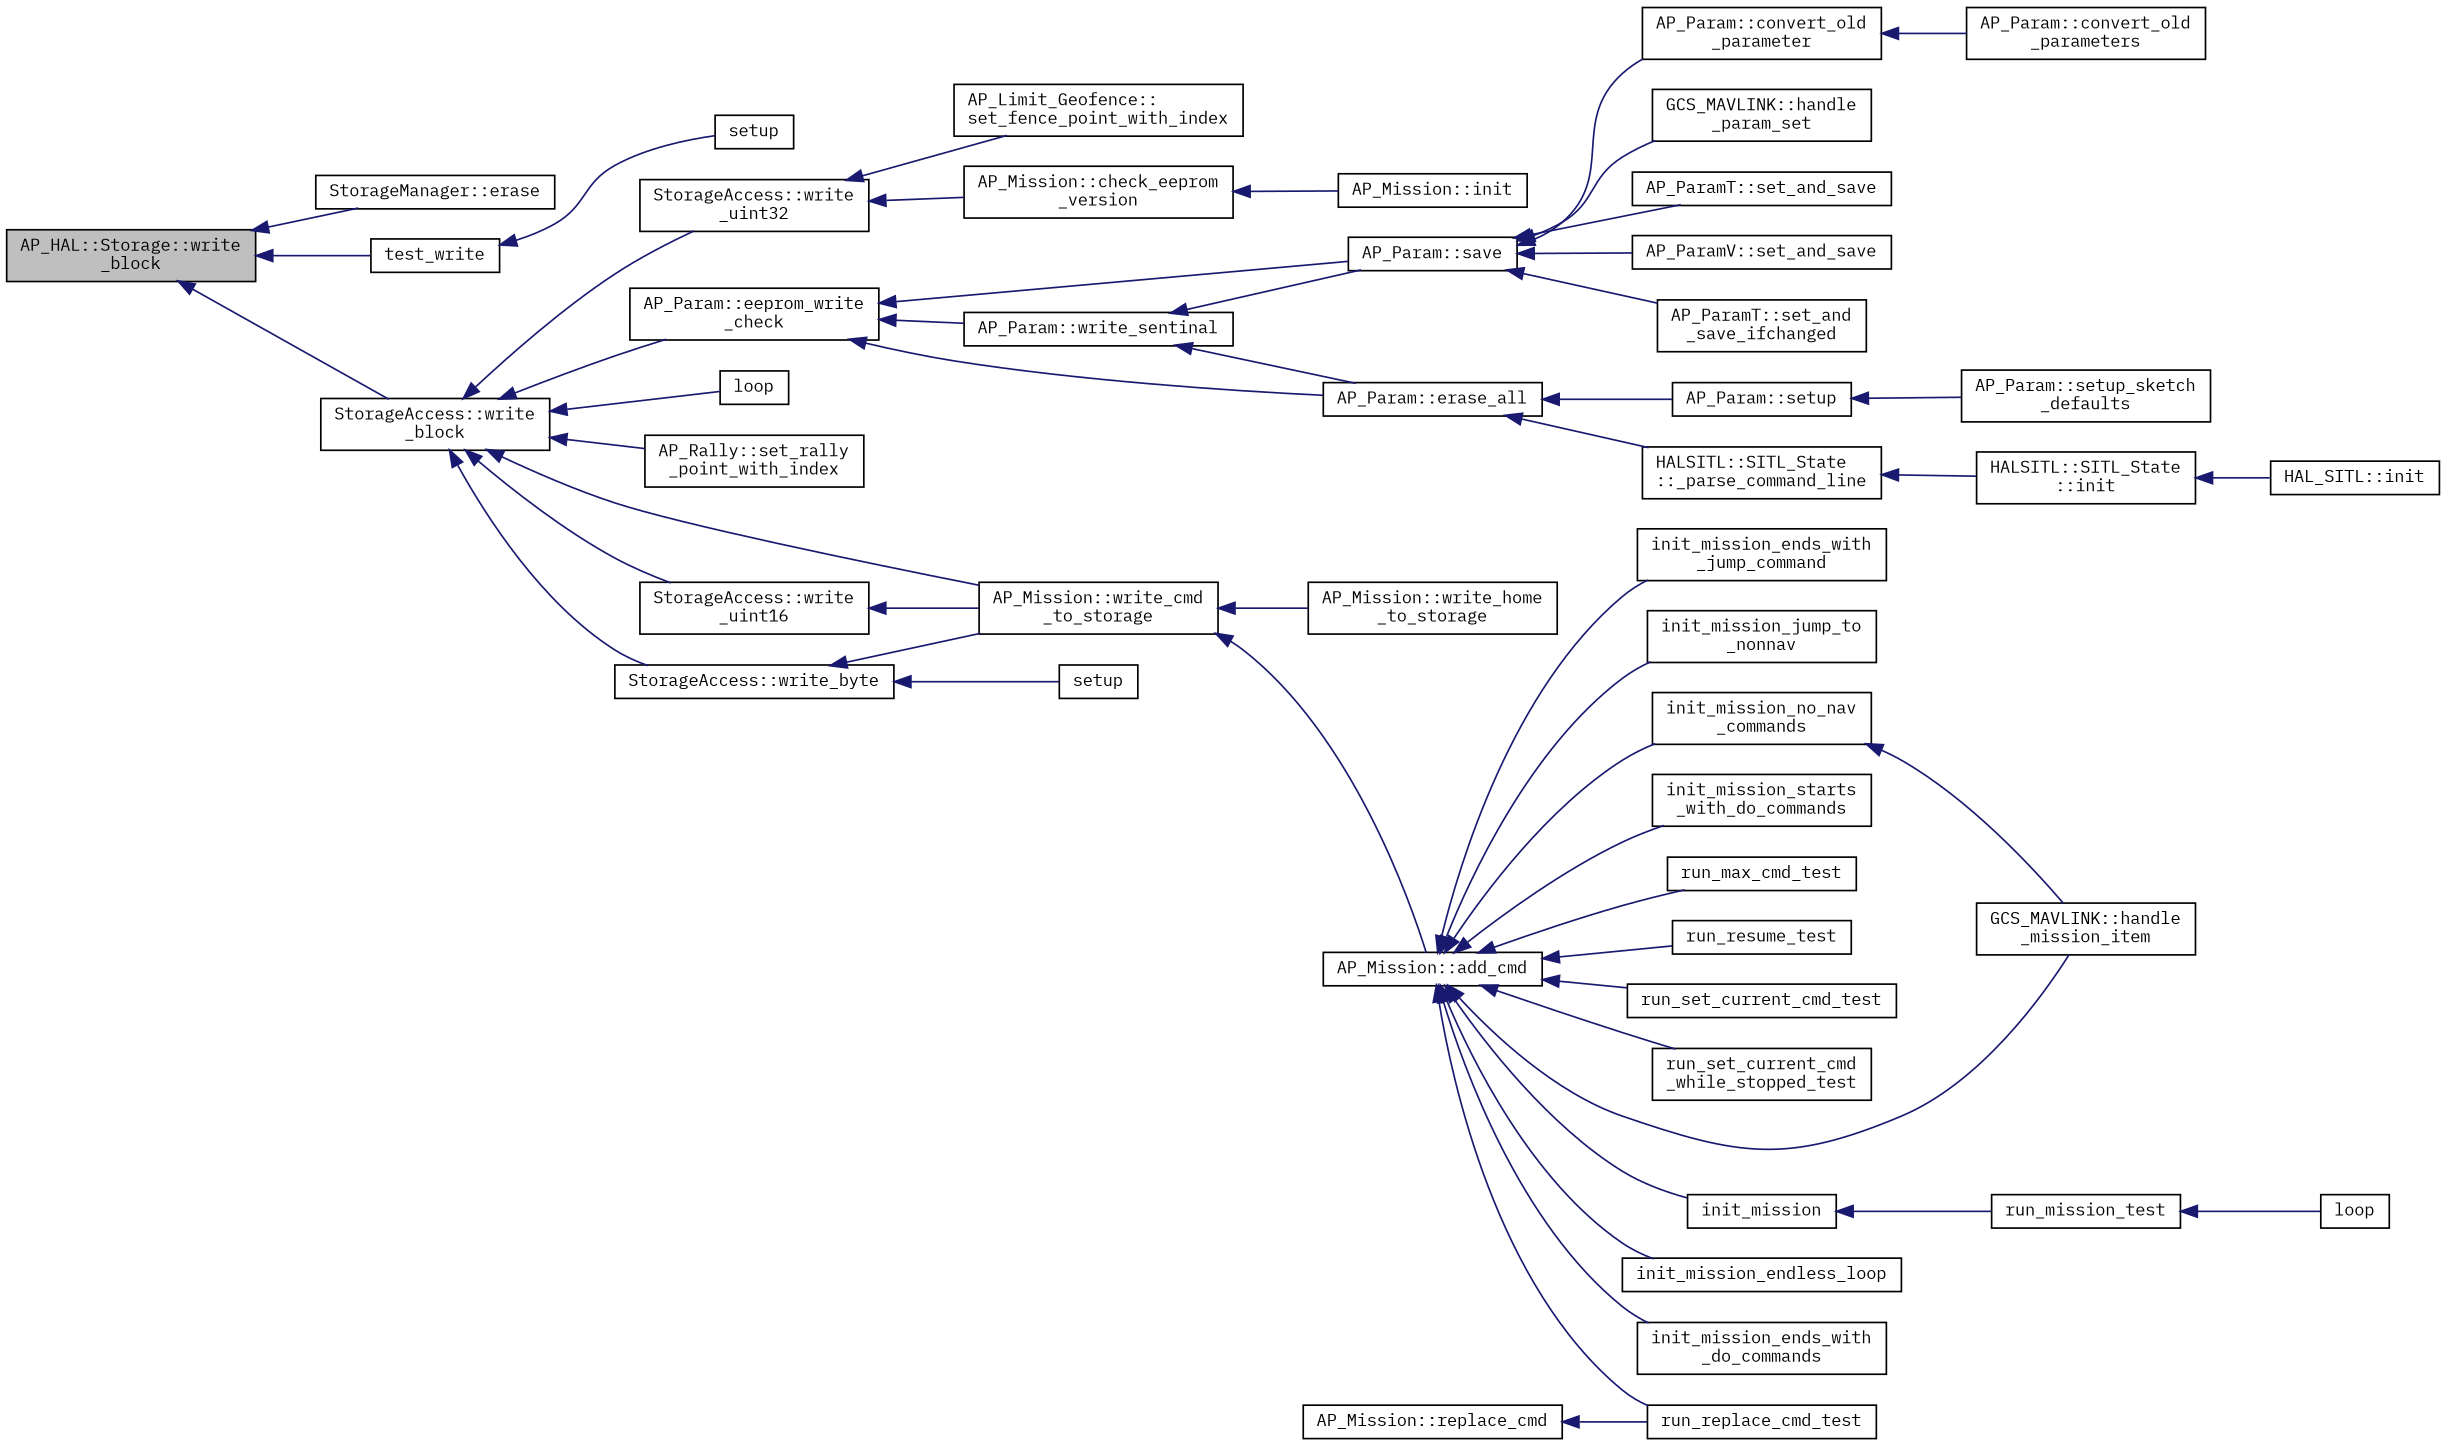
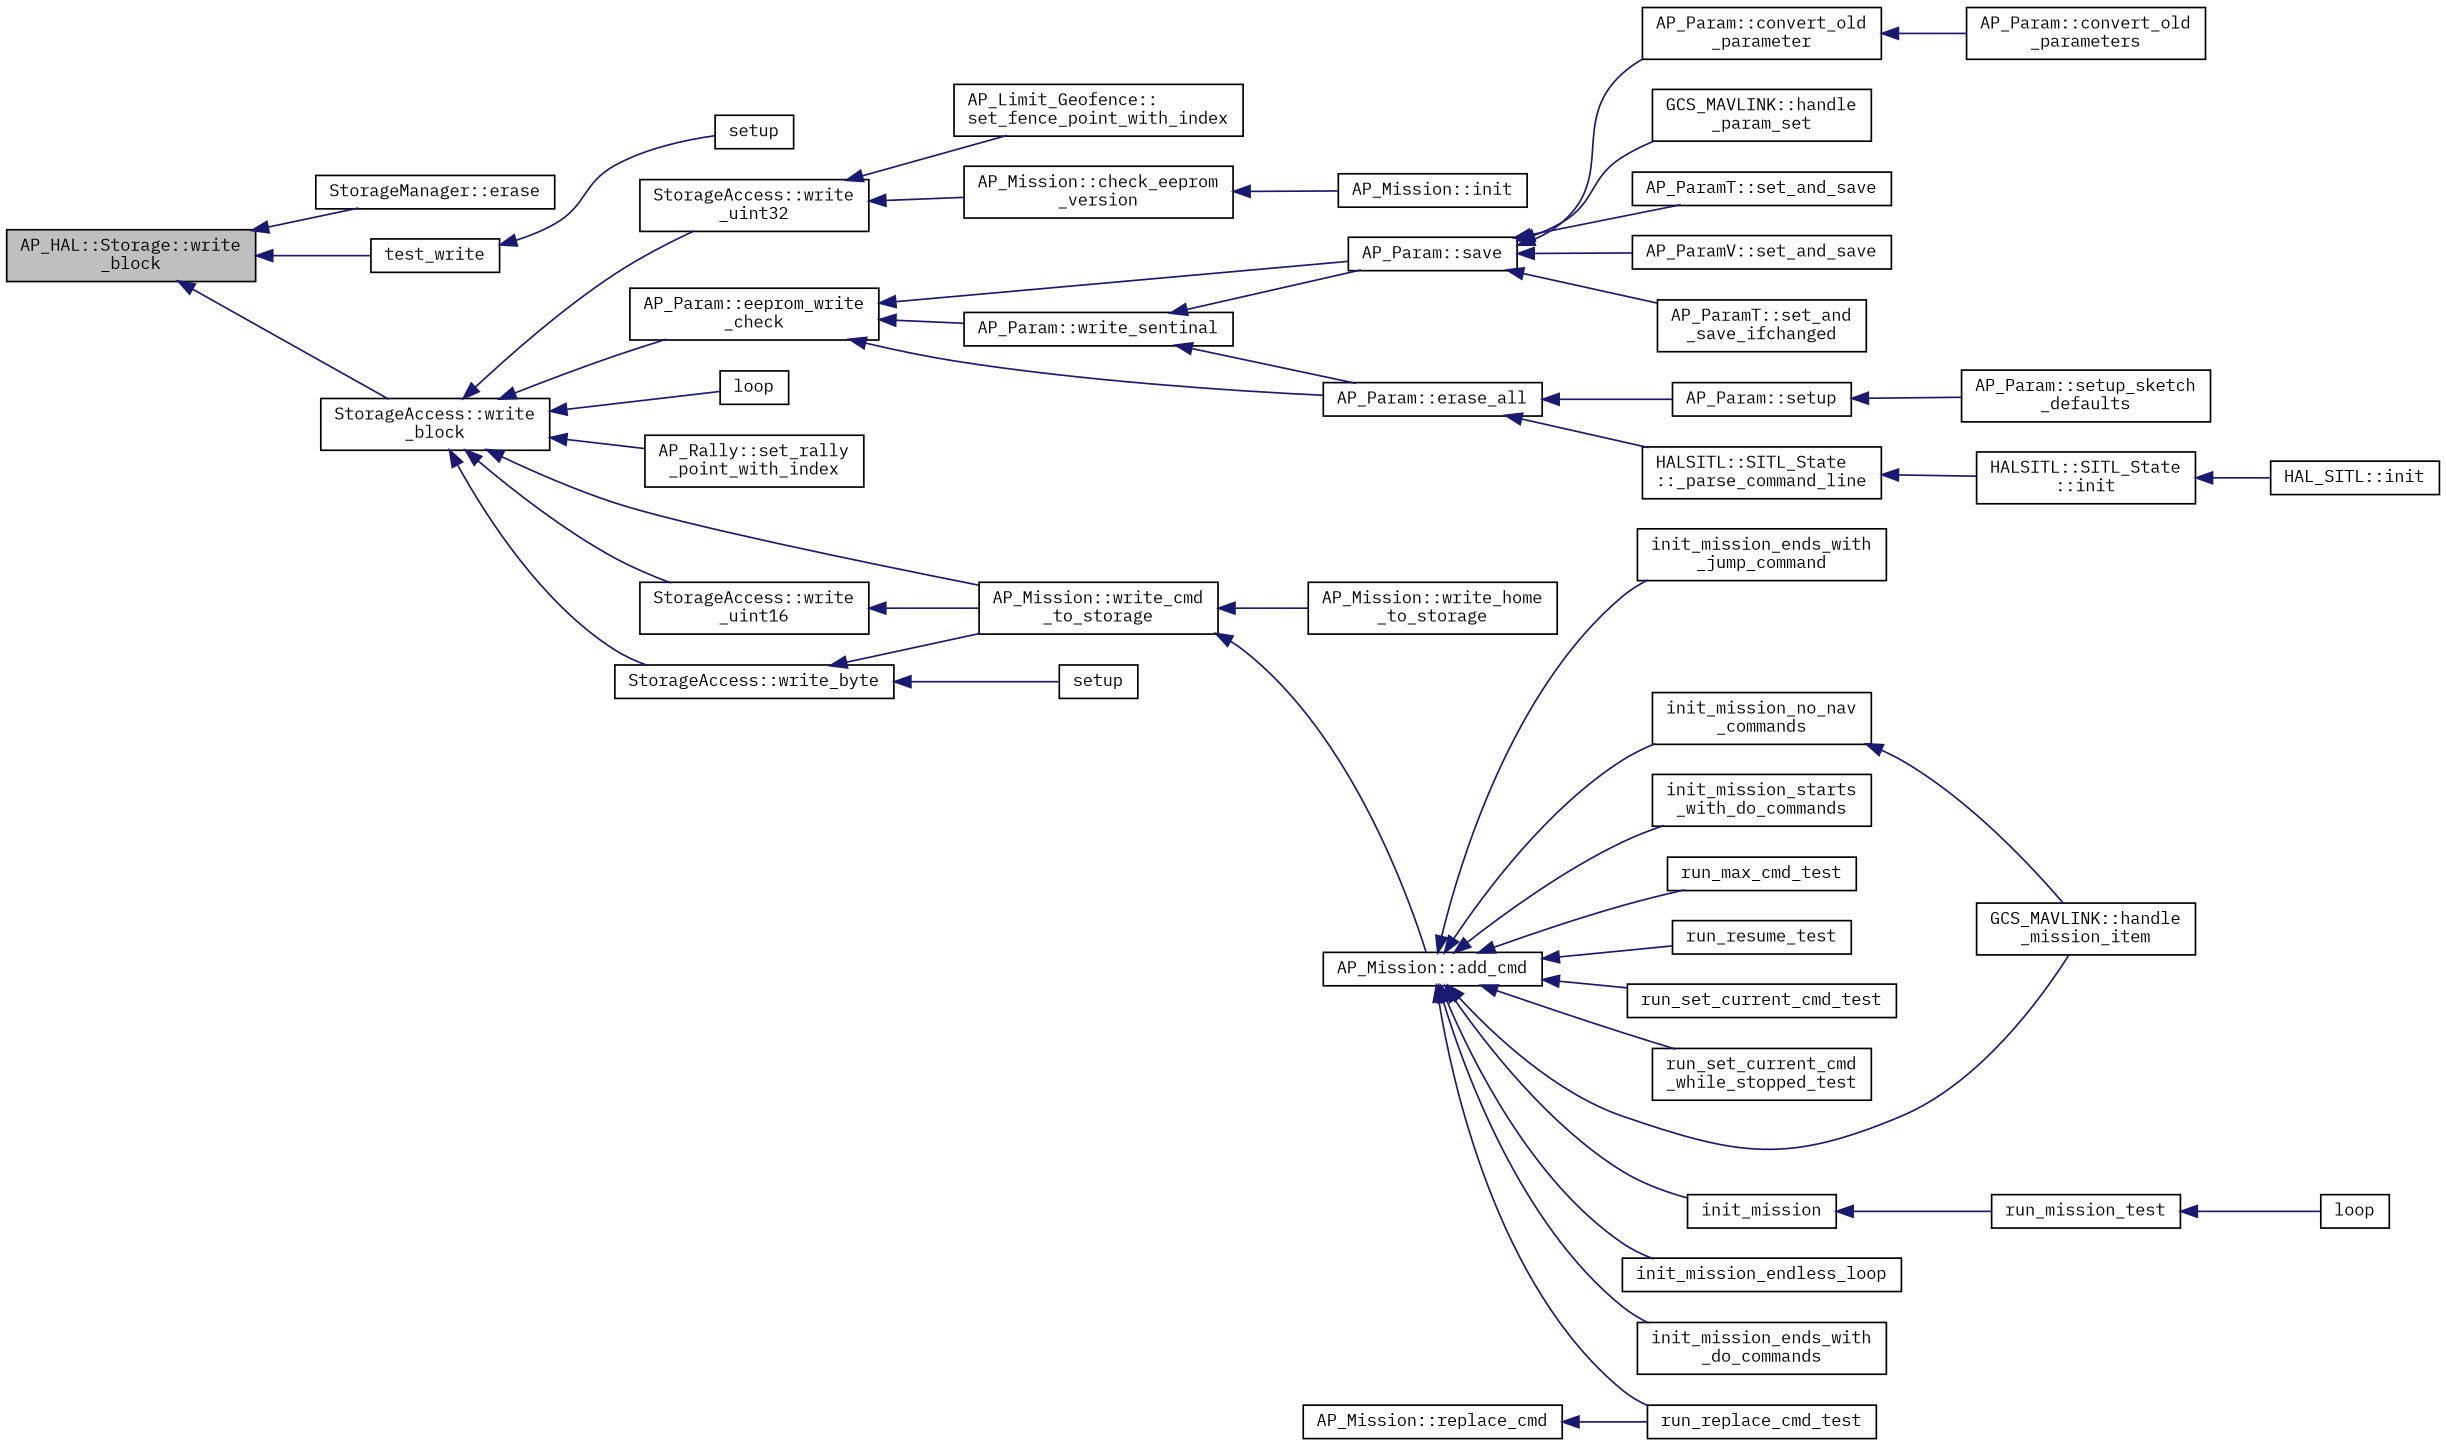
node "init_mission_jump_to _nonnav": removed
